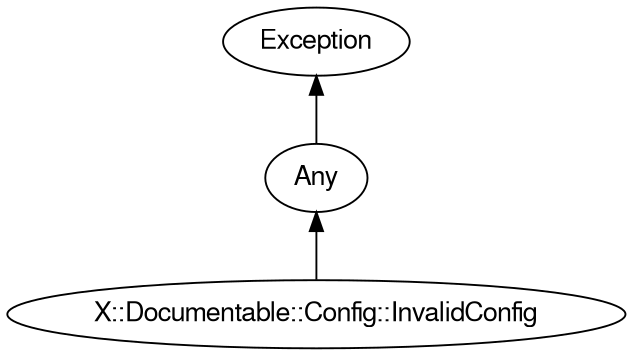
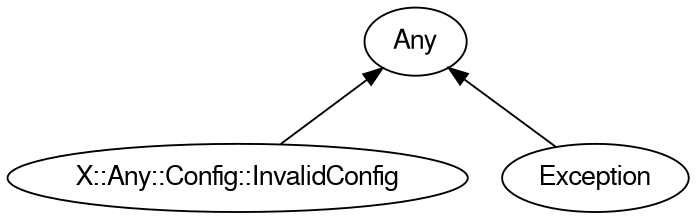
edge "Any" -> "Exception": reversed
node "X::Documentable::Config::InvalidConfig": label "X::Documentable::Config::InvalidConfig" -> "X::Any::Config::InvalidConfig"
